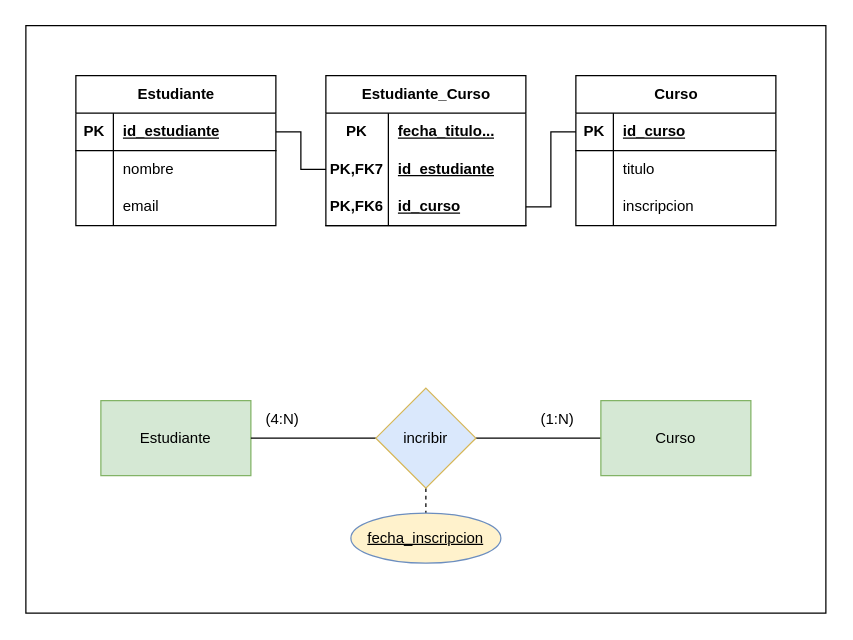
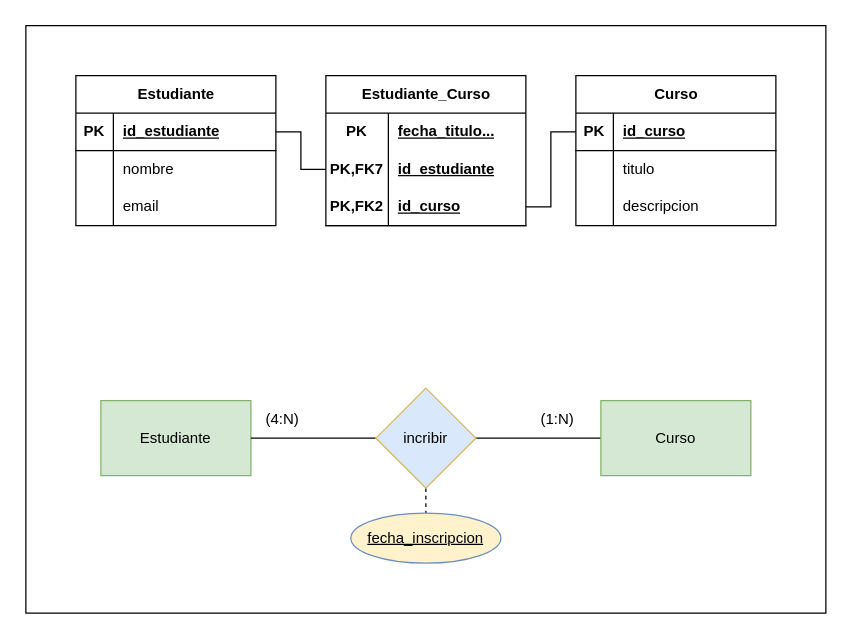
node "PK,FK6": label "PK,FK6" -> "PK,FK2"
node "inscripcion": label "inscripcion" -> "descripcion"
